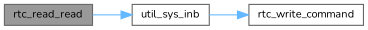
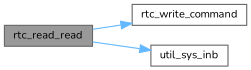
edge "util_sys_inb" -> "rtc_write_command": now "rtc_read_read" -> "rtc_write_command"
